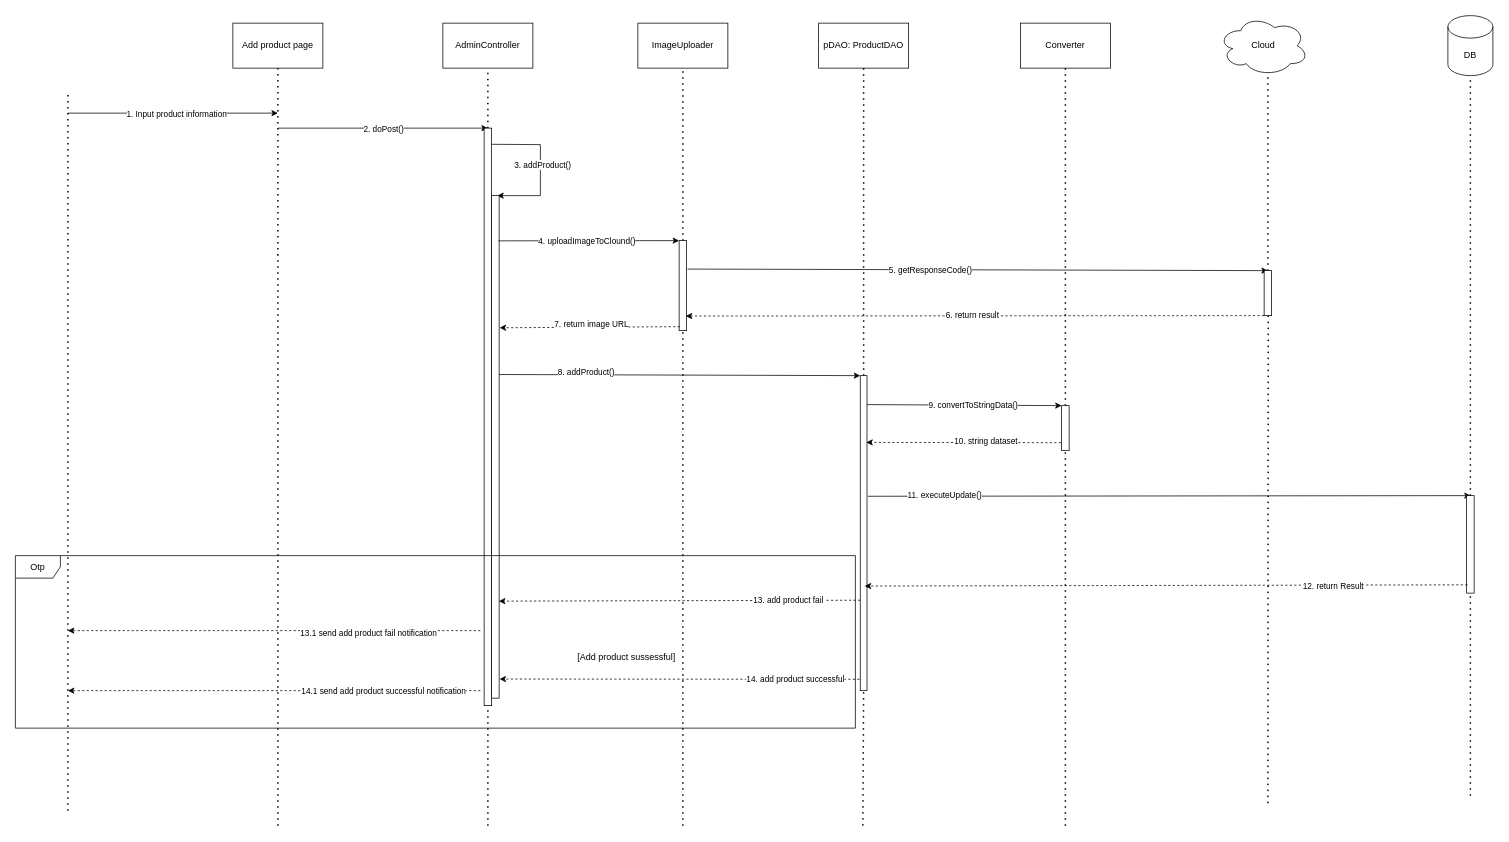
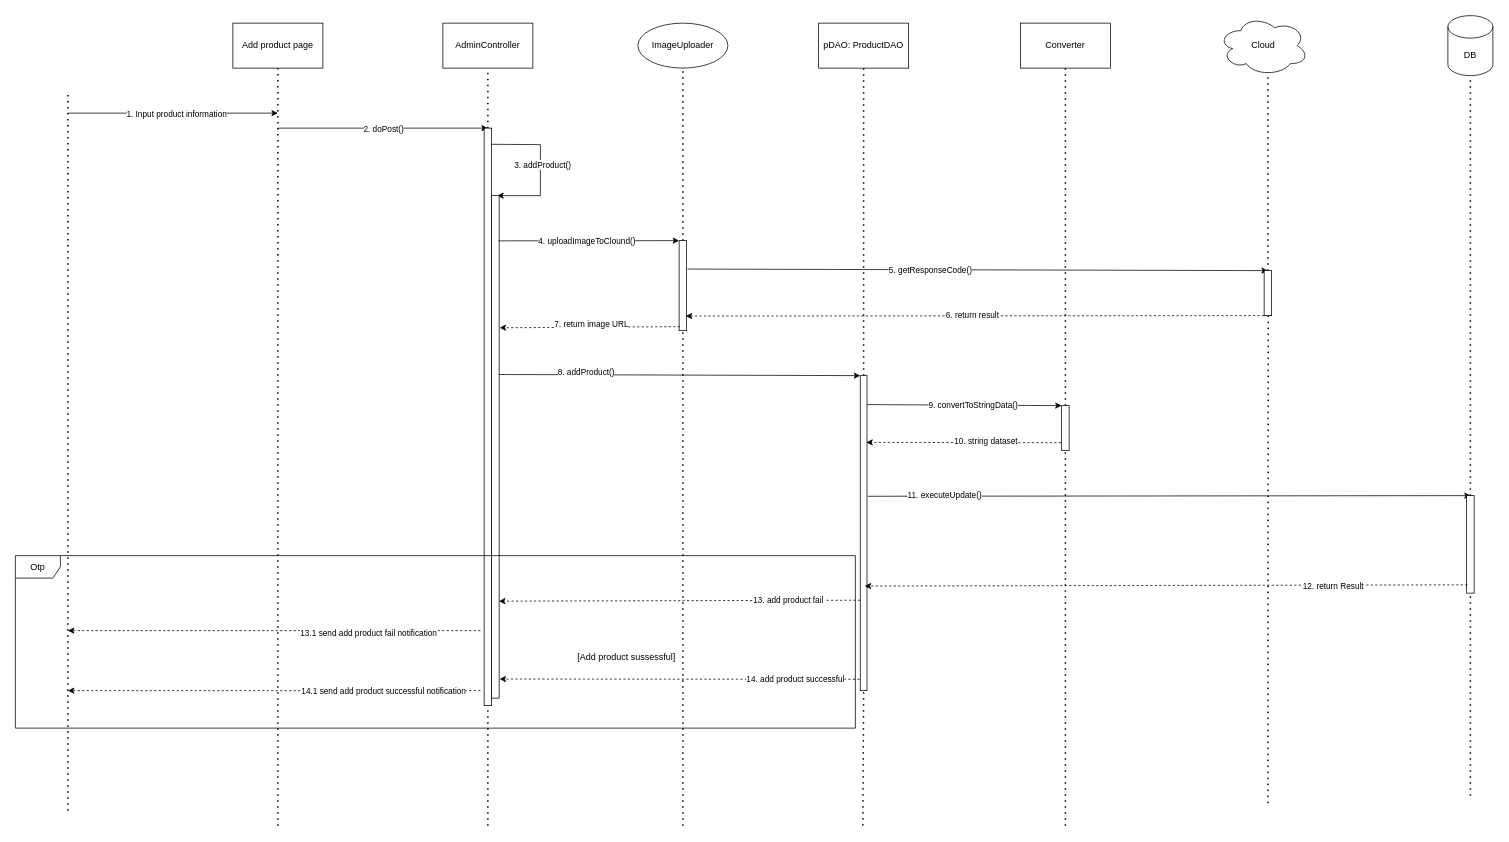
node "ImageUploader": shape rectangle -> ellipse
